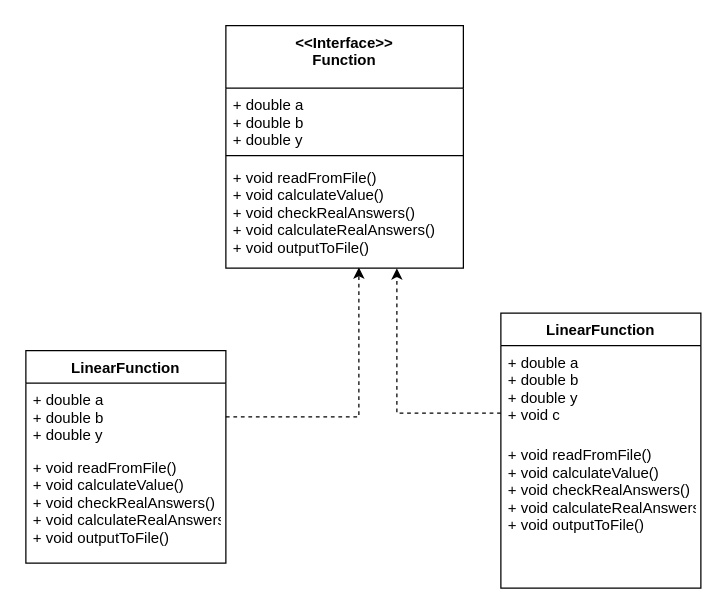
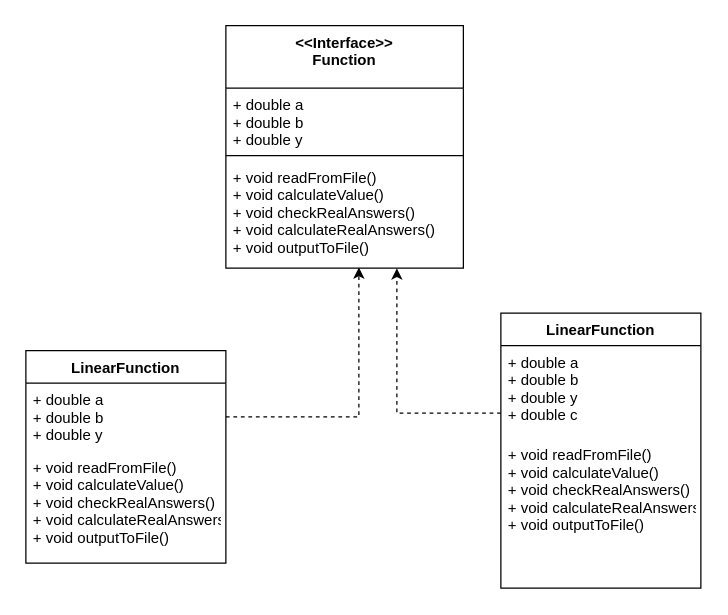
node "+ double a + double b + double y + void c": label "+ double a + double b + double y + void c" -> "+ double a + double b + double y + double c"
